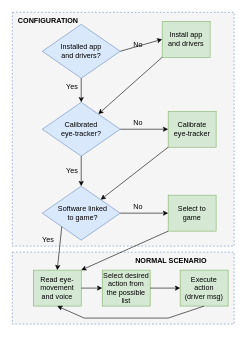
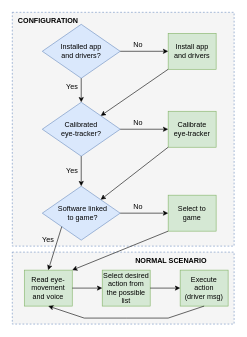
node "Install app and drivers": moved (186, 39) -> (192, 51)
node "Read eye-movement and voice": moved (57, 288) -> (48, 288)
